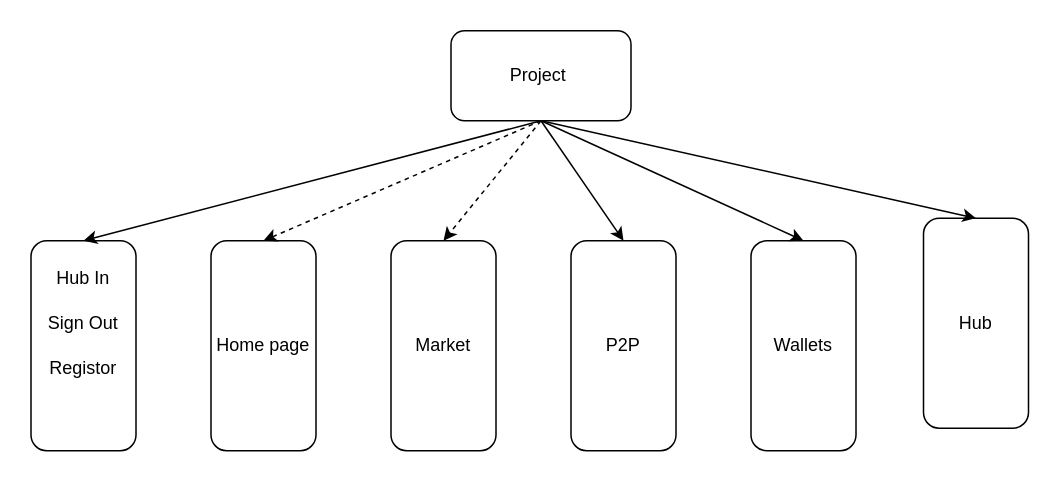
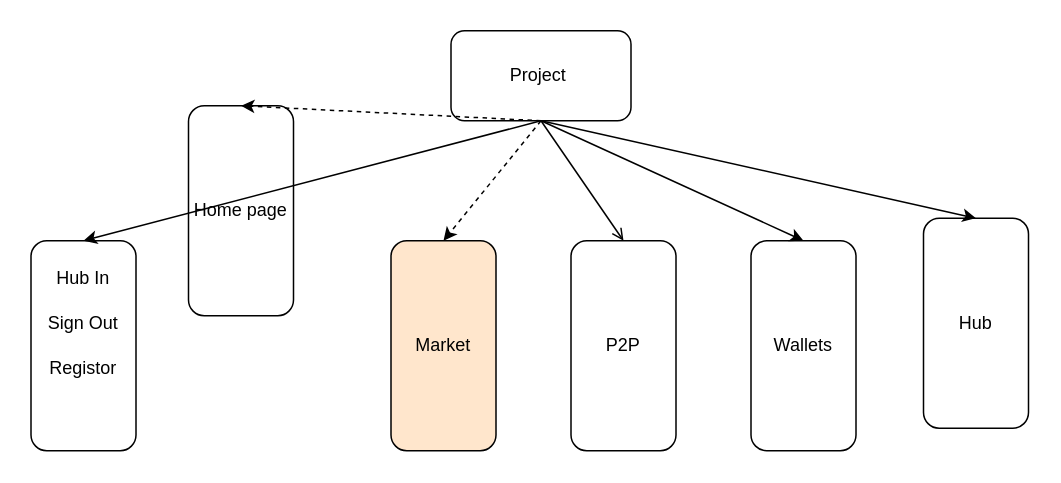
edge "Project" -> "P2P": arrowhead classic -> open
node "Home page": moved (263, 346) -> (241, 211)
node "Market": fillcolor #ffffff -> #ffe6cc
